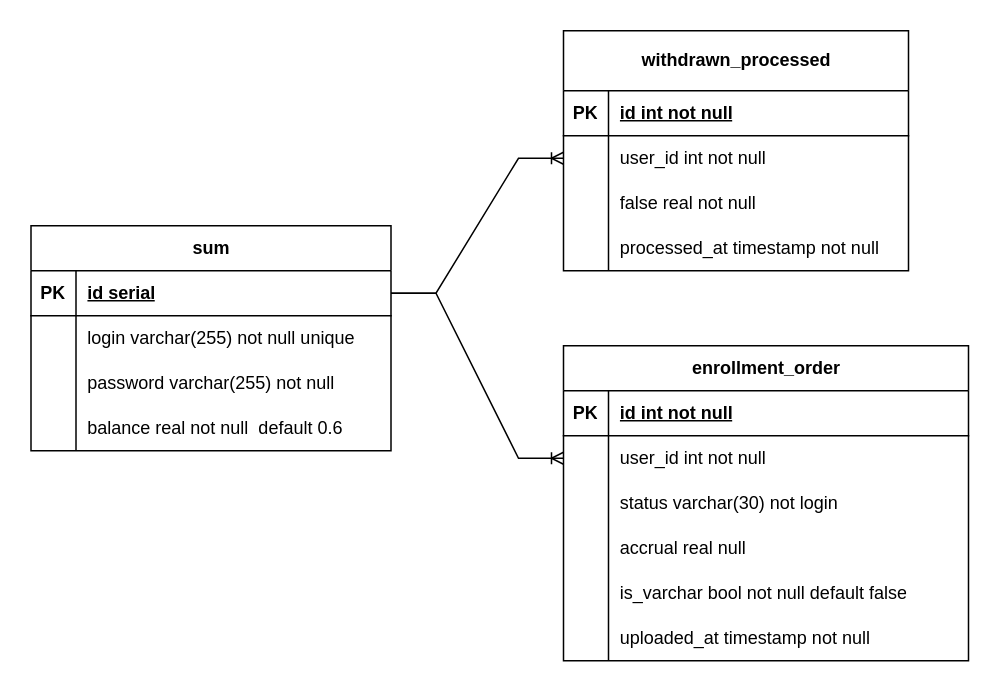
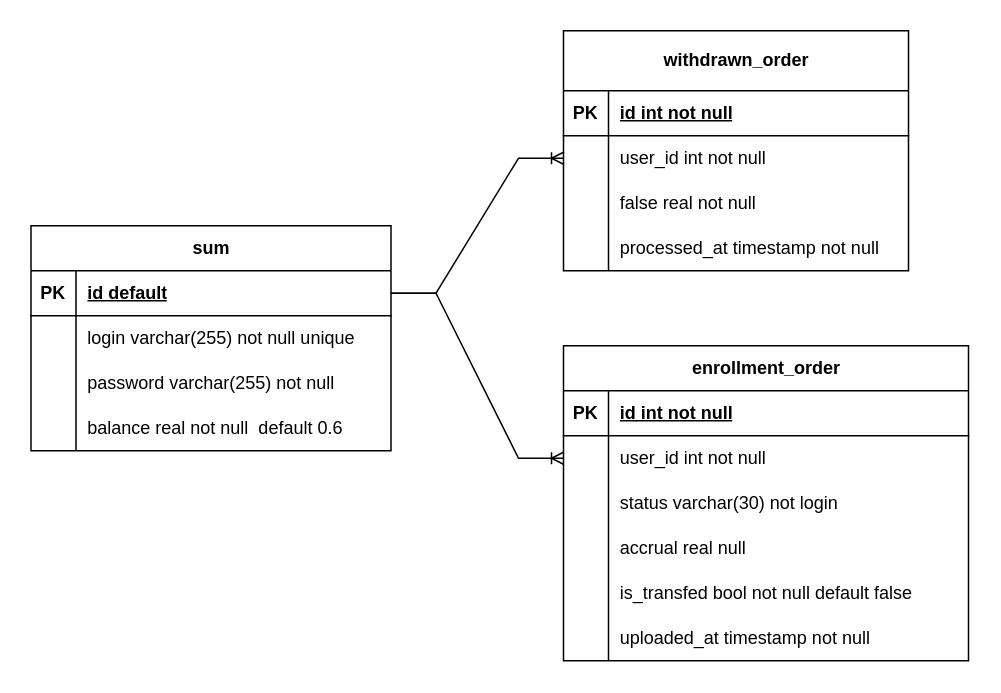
node "withdrawn_processed": label "withdrawn_processed" -> "withdrawn_order"
node "id serial": label "id serial" -> "id default"
node "is_varchar bool not null default false": label "is_varchar bool not null default false" -> "is_transfed bool not null default false"
